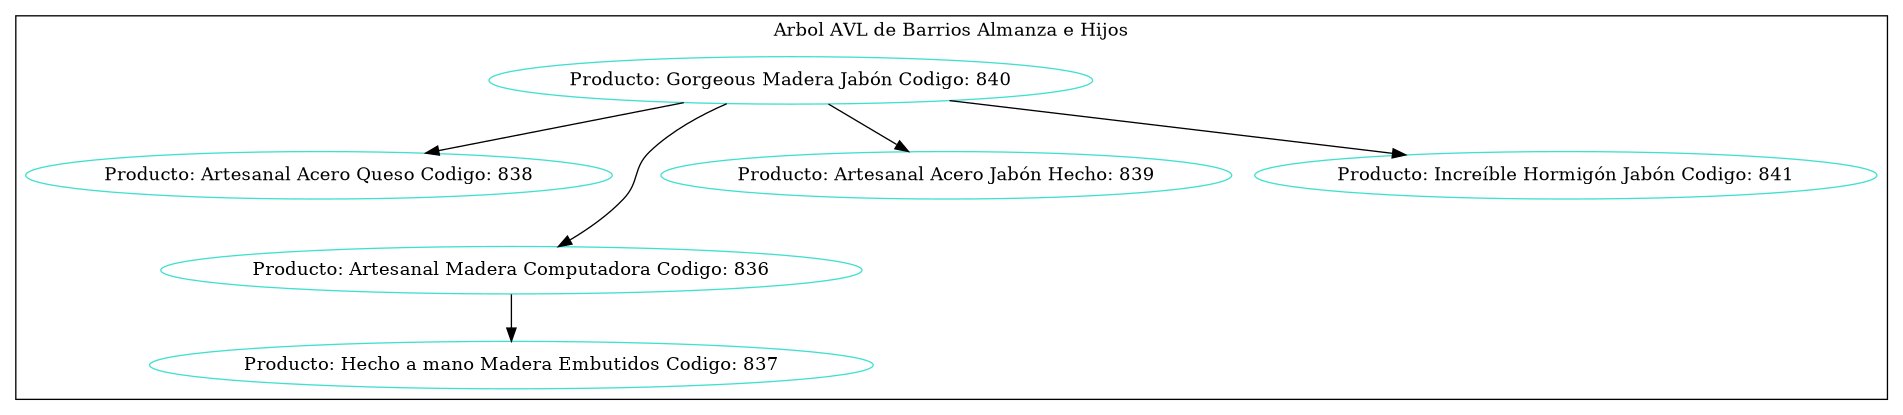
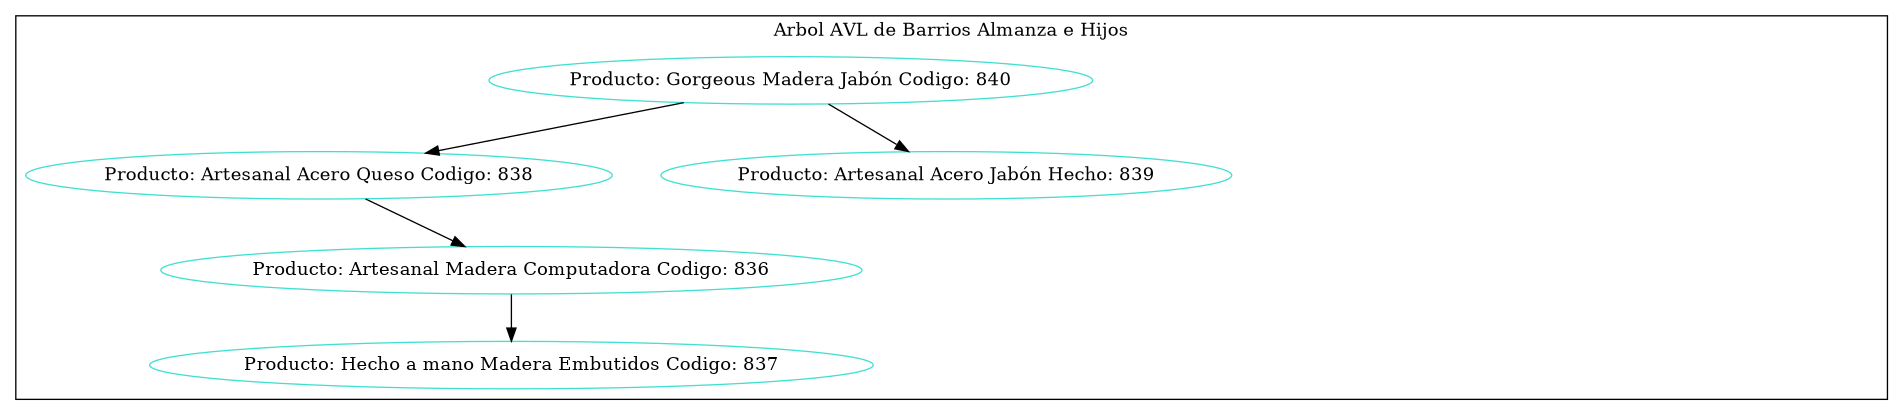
edge "Producto: Gorgeous Madera Jabón Codigo: 840" -> "Producto: Artesanal Madera Computadora Codigo: 836": now "Producto: Artesanal Acero Queso Codigo: 838" -> "Producto: Artesanal Madera Computadora Codigo: 836"
node "Producto: Increíble Hormigón Jabón Codigo: 841": removed
